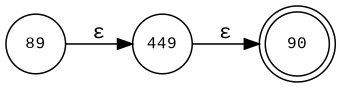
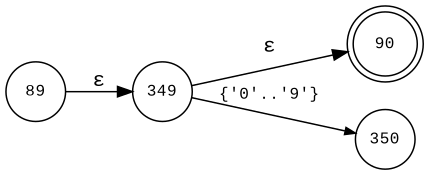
node "449": label "449" -> "349"
node "350": added
